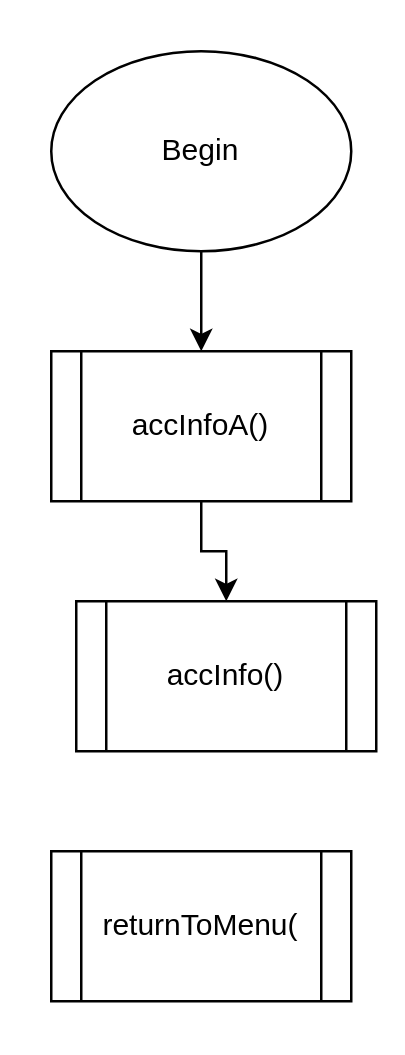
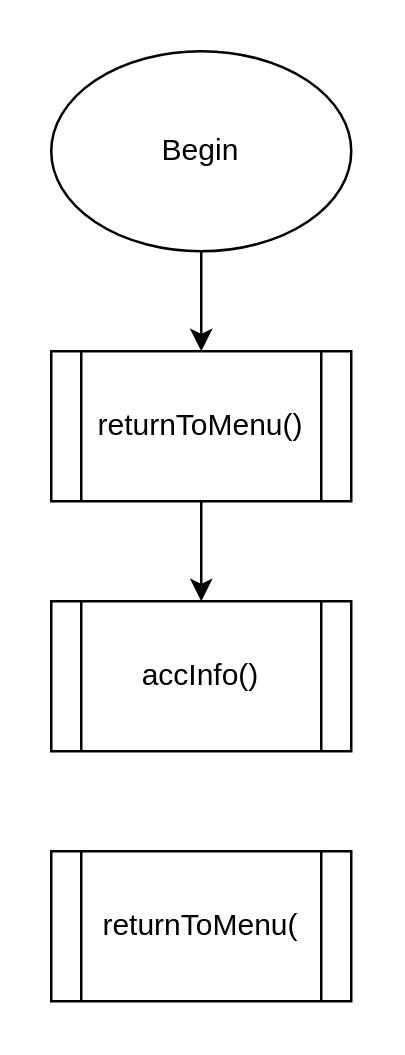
node "accInfoA()": label "accInfoA()" -> "returnToMenu()"
node "accInfo()": moved (226, 676) -> (201, 676)
